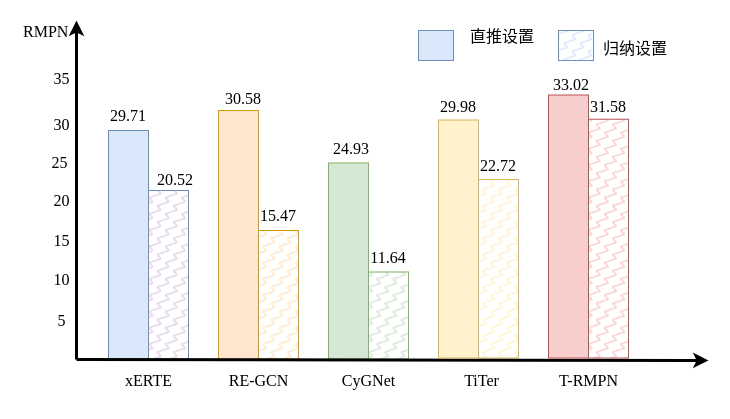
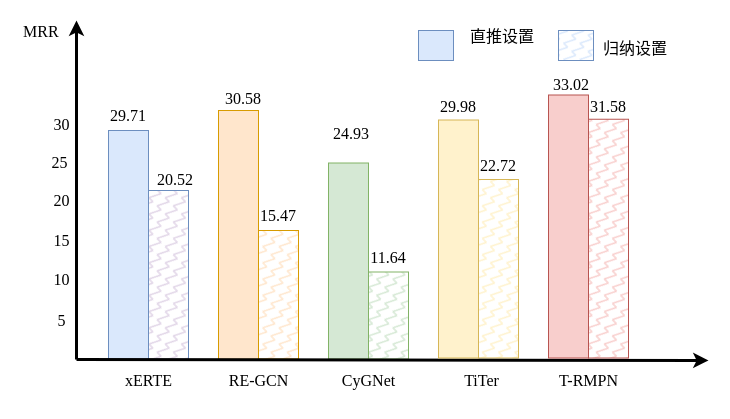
node "RMPN": label "RMPN" -> "MRR"
node "35": removed
node "24.93": moved (351, 148) -> (351, 133)
